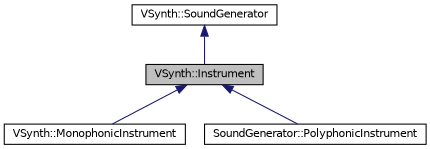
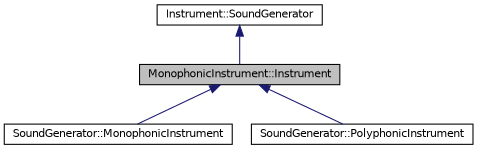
node "VSynth::SoundGenerator": label "VSynth::SoundGenerator" -> "Instrument::SoundGenerator"
node "VSynth::Instrument": label "VSynth::Instrument" -> "MonophonicInstrument::Instrument"
node "VSynth::MonophonicInstrument": label "VSynth::MonophonicInstrument" -> "SoundGenerator::MonophonicInstrument"
